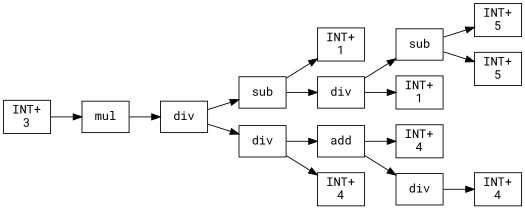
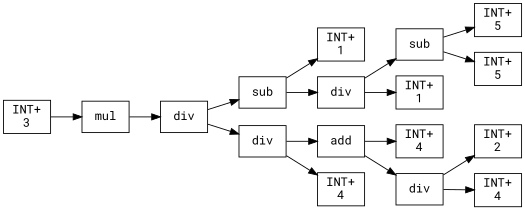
node "INT+ 2": added
